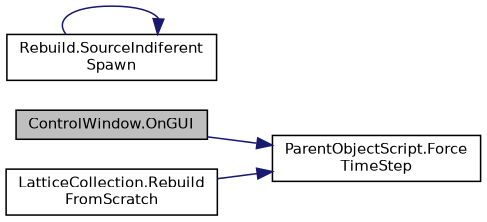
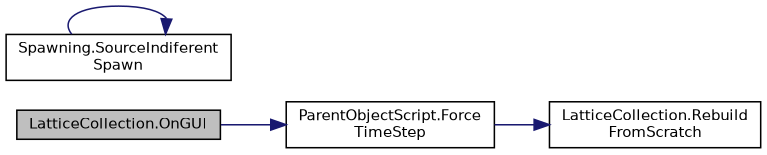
node "Rebuild.SourceIndiferent Spawn": label "Rebuild.SourceIndiferent Spawn" -> "Spawning.SourceIndiferent Spawn"
node "ControlWindow.OnGUI": label "ControlWindow.OnGUI" -> "LatticeCollection.OnGUI"
edge "LatticeCollection.Rebuild FromScratch" -> "ParentObjectScript.Force TimeStep": reversed
